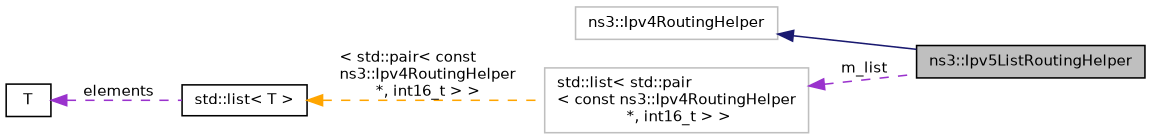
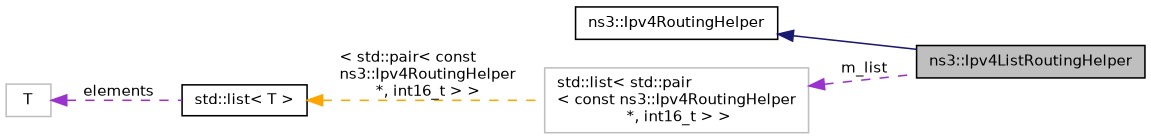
node "ns3::Ipv4RoutingHelper": color grey75 -> black
node "ns3::Ipv5ListRoutingHelper": label "ns3::Ipv5ListRoutingHelper" -> "ns3::Ipv4ListRoutingHelper"
node "T": color black -> grey75
